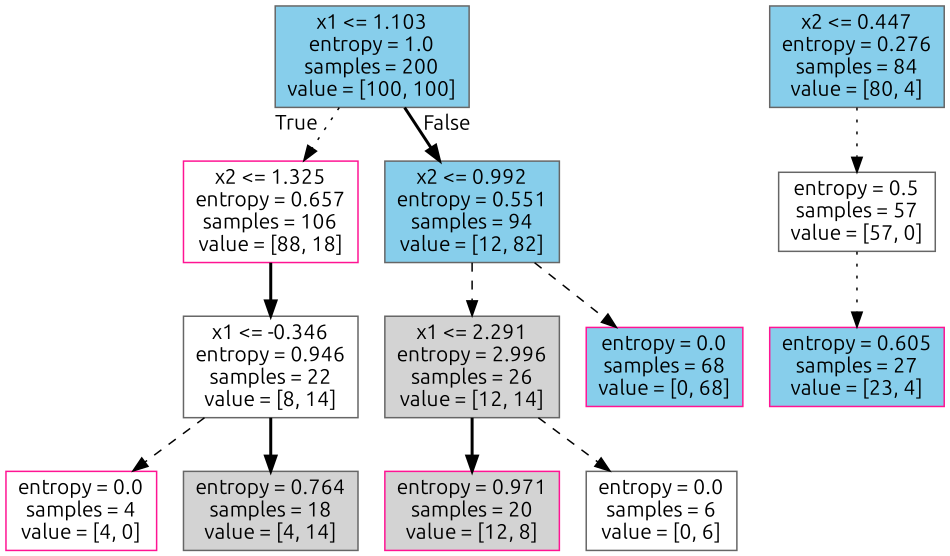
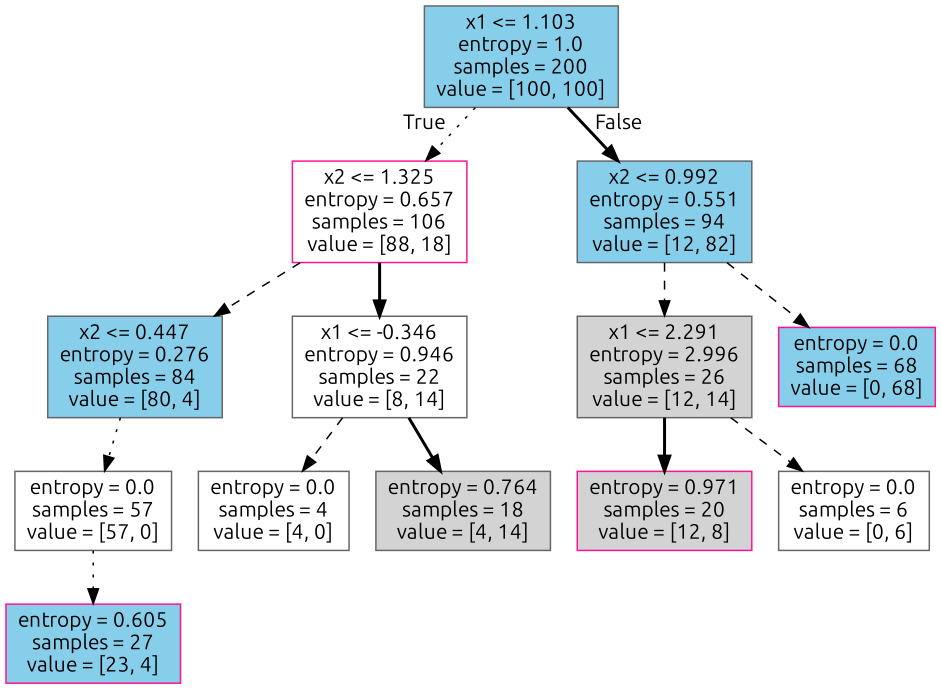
node "entropy = 0.5 samples = 57 value = [57, 0]": label "entropy = 0.5 samples = 57 value = [57, 0]" -> "entropy = 0.0 samples = 57 value = [57, 0]"
edge "x2 <= 1.325 entropy = 0.657 samples = 106 value = [88, 18]" -> "x2 <= 0.447 entropy = 0.276 samples = 84 value = [80, 4]": added
node "entropy = 0.0 samples = 4 value = [4, 0]": color deeppink -> gray40
